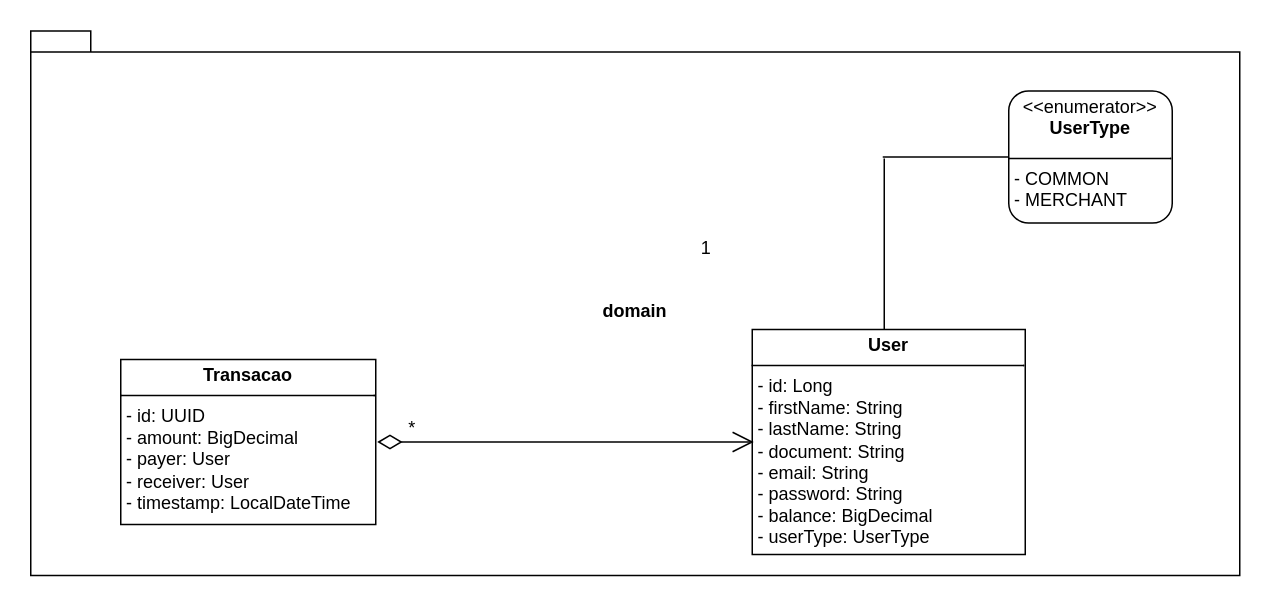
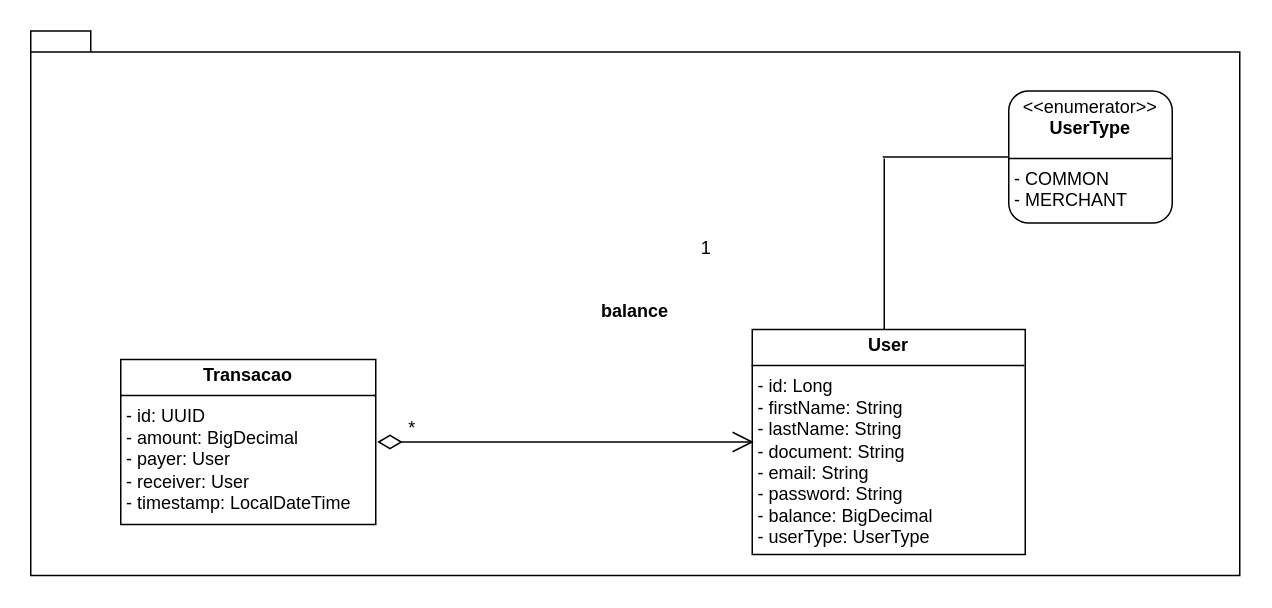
node "domain": label "domain" -> "balance"
